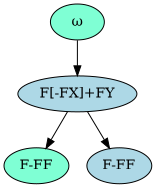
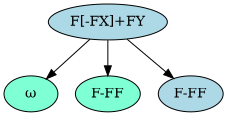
edge "ω" -> "F[-FX]+FY": reversed
